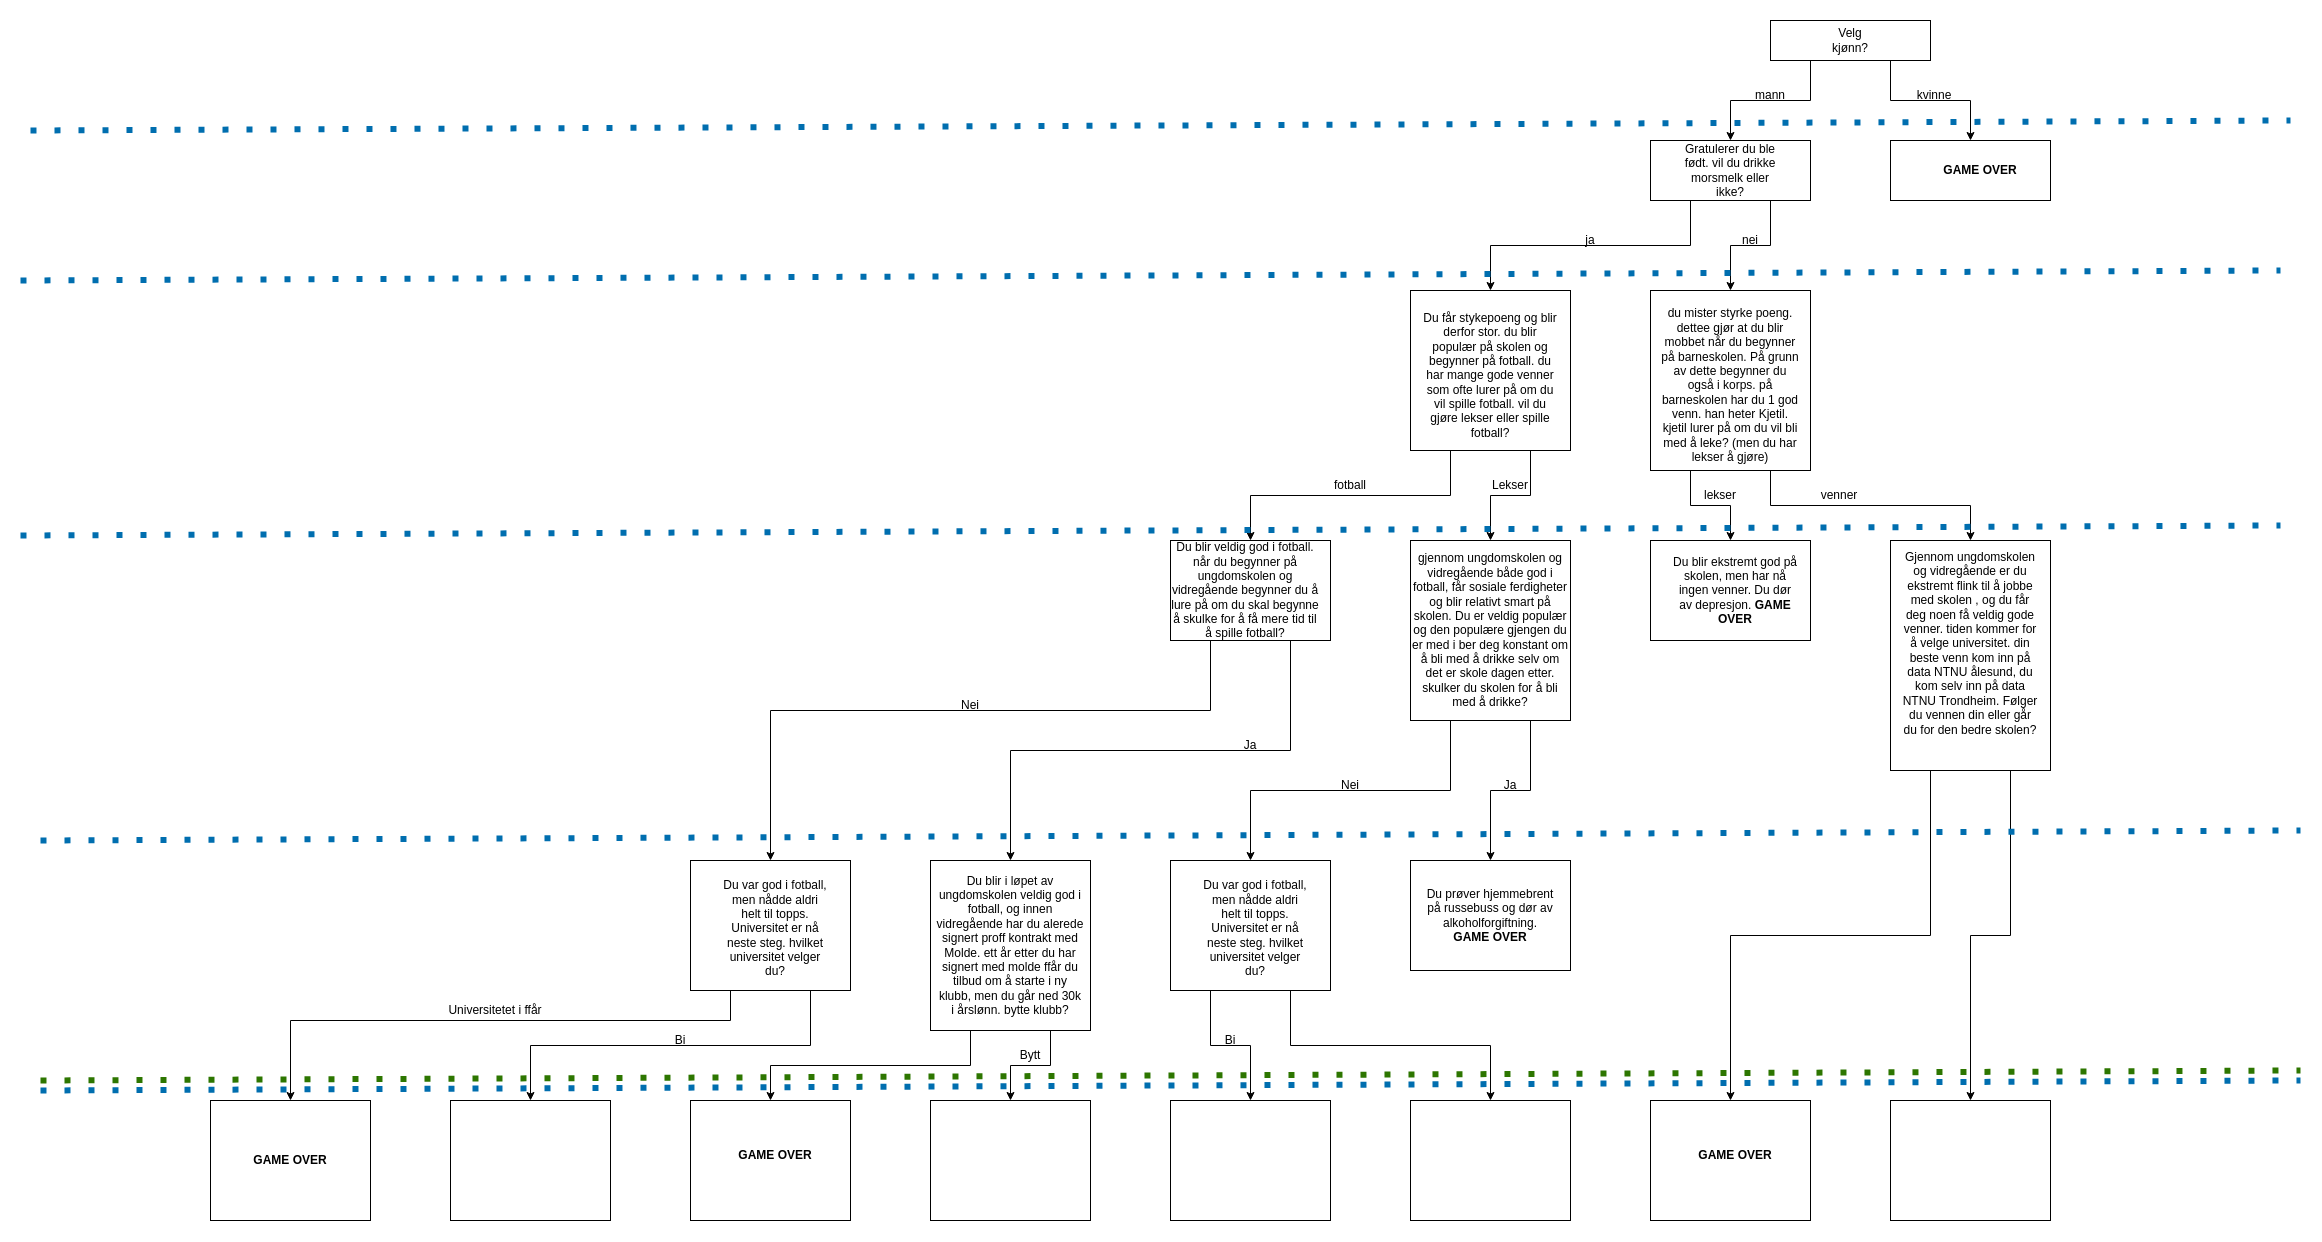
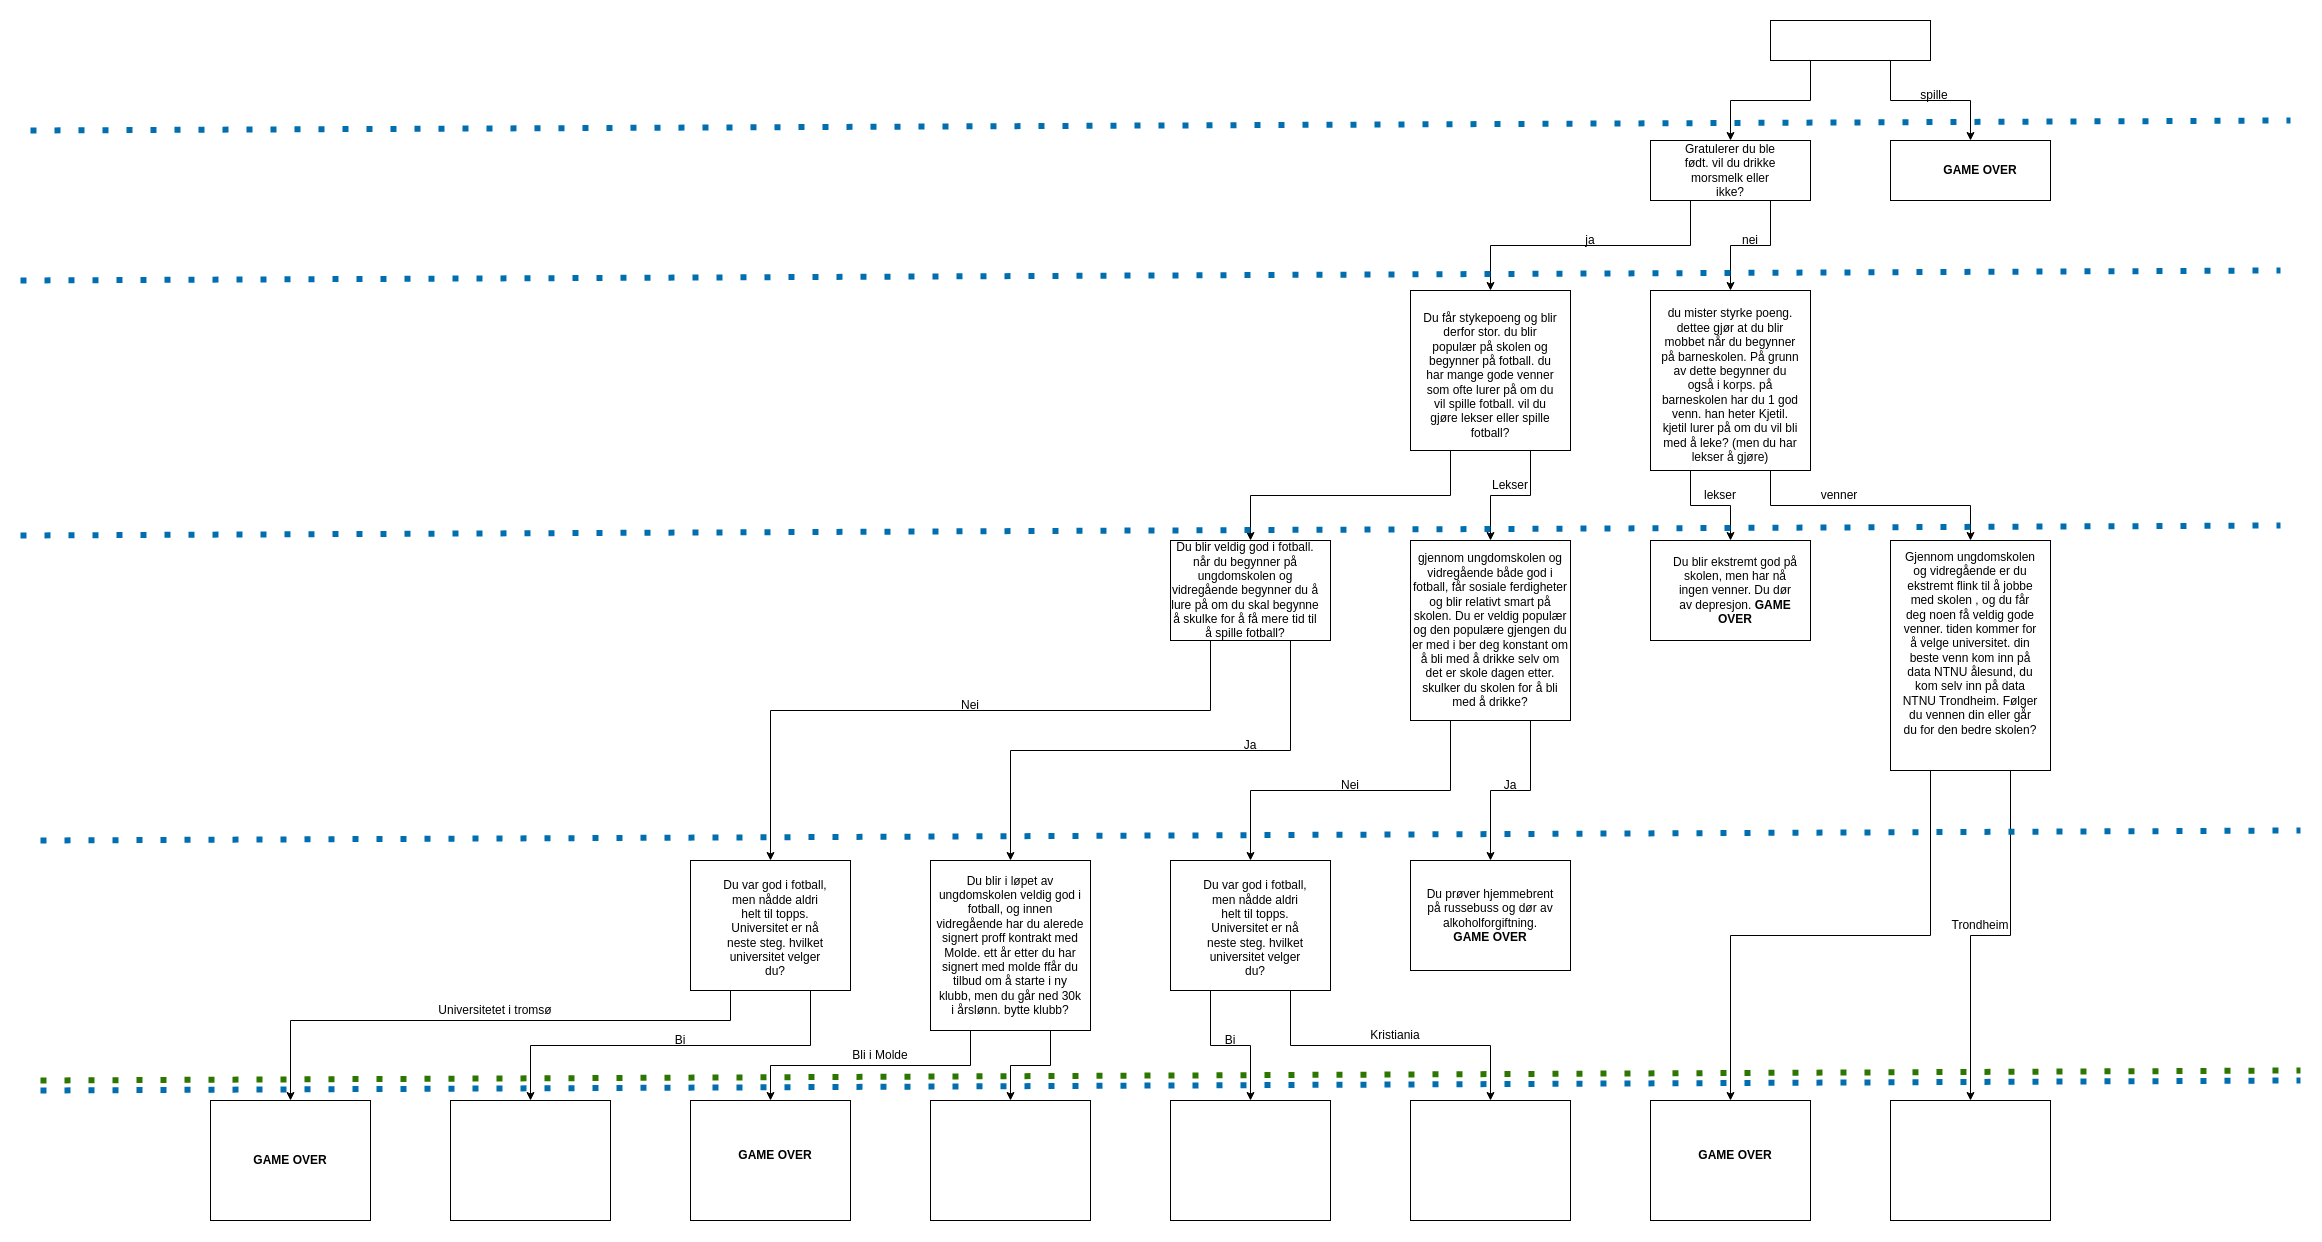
node "Velg kjønn?": removed
node "mann": removed
node "kvinne": label "kvinne" -> "spille"
node "fotball": removed
node "Trondheim": added
node "Universitetet i ffår": label "Universitetet i ffår" -> "Universitetet i tromsø"
node "Kristiania": added
node "Bli i Molde": added
node "Bytt": removed
